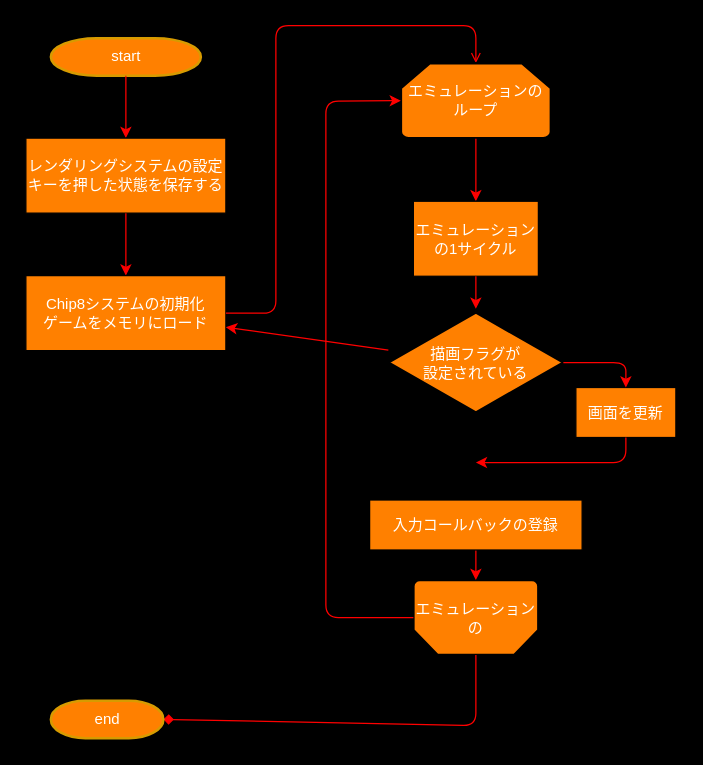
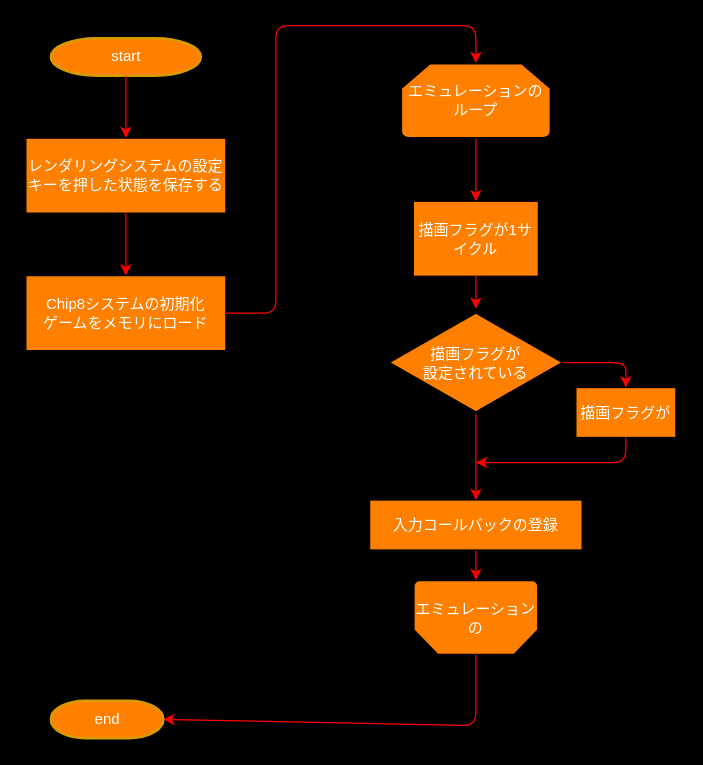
edge "Chip8システムの初期化 ゲームをメモリにロード" -> "エミュレーションのループ": arrowhead open -> classic
node "エミュレーションの1サイクル": label "エミュレーションの1サイクル" -> "描画フラグが1サイクル"
edge "描画フラグが 設定されている" -> "Chip8システムの初期化 ゲームをメモリにロード": now "描画フラグが 設定されている" -> "入力コールバックの登録"
edge "エミュレーションの" -> "エミュレーションのループ": removed
node "画面を更新": label "画面を更新" -> "描画フラグが"
edge "エミュレーションの" -> "end": arrowhead diamond -> classic
